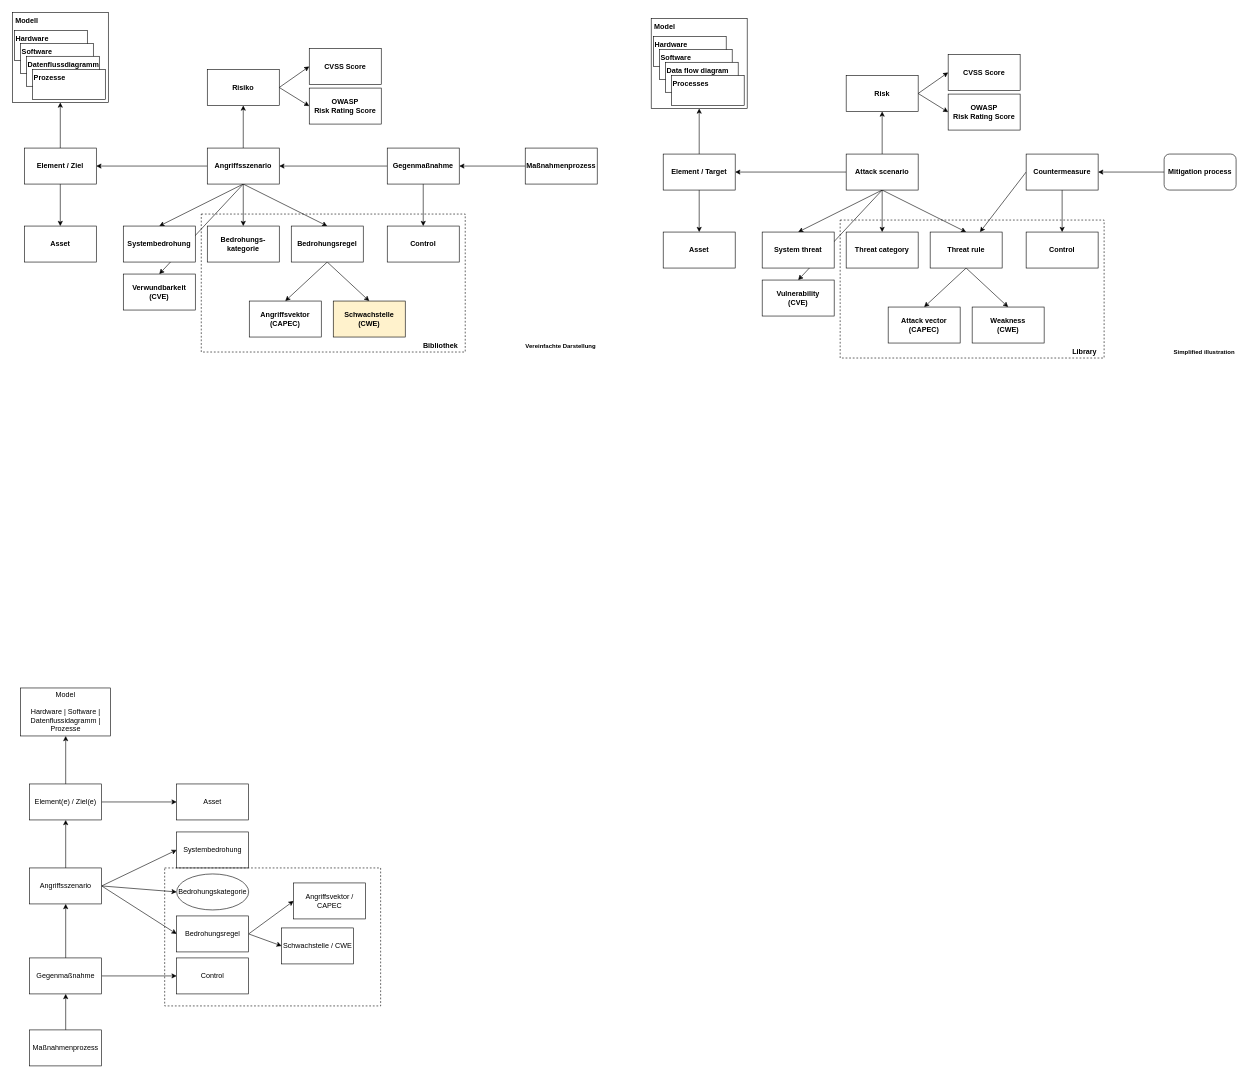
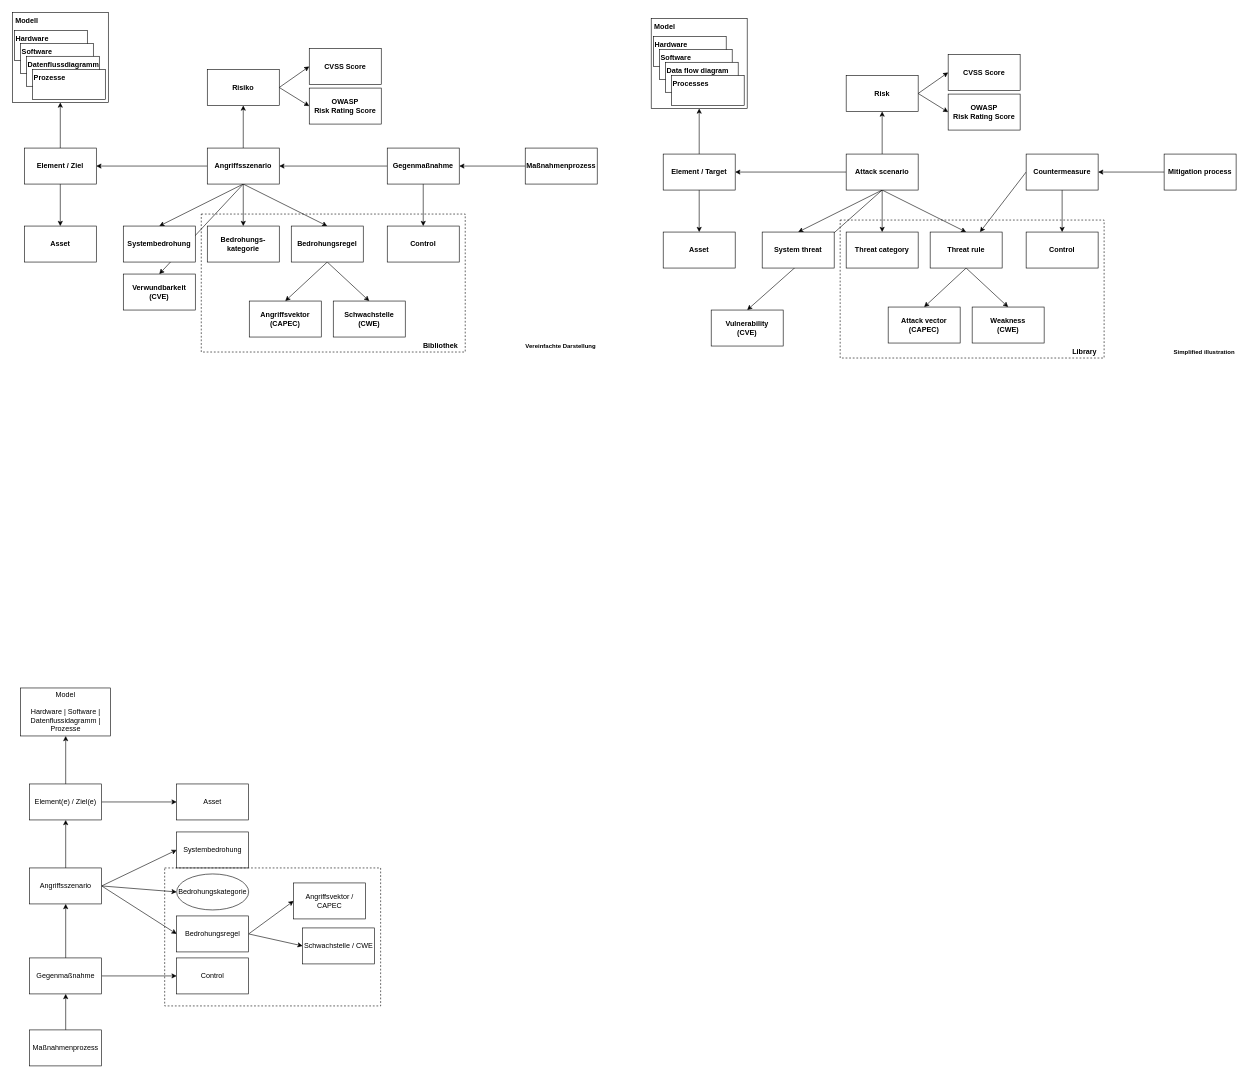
node "Mitigation process": shape rounded rectangle -> rectangle
node "Vulnerability (CVE)": moved (798, 298) -> (747, 328)
node "Schwachstelle (CWE)": fillcolor #fff2cc -> #ffffff
node "Schwachstelle / CWE": moved (318, 946) -> (339, 946)
